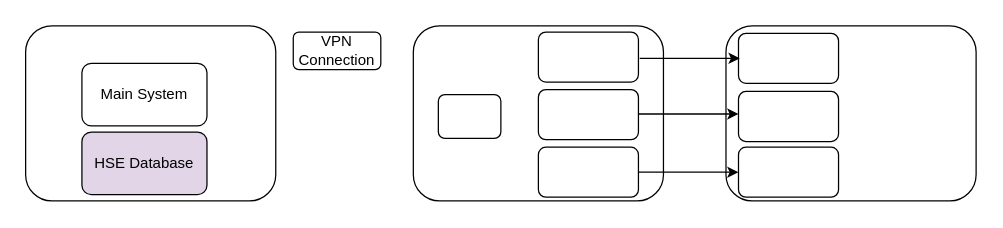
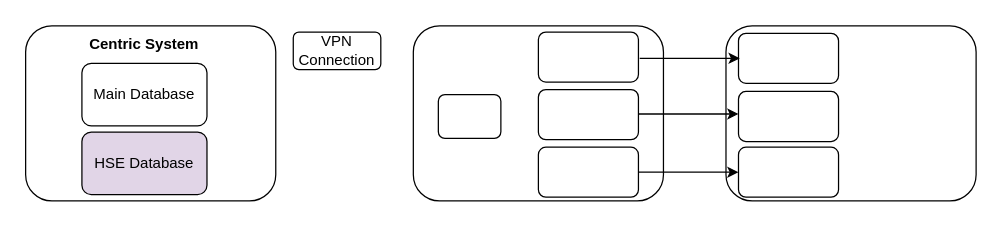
node "Centric System": added
node "Main System": label "Main System" -> "Main Database"
